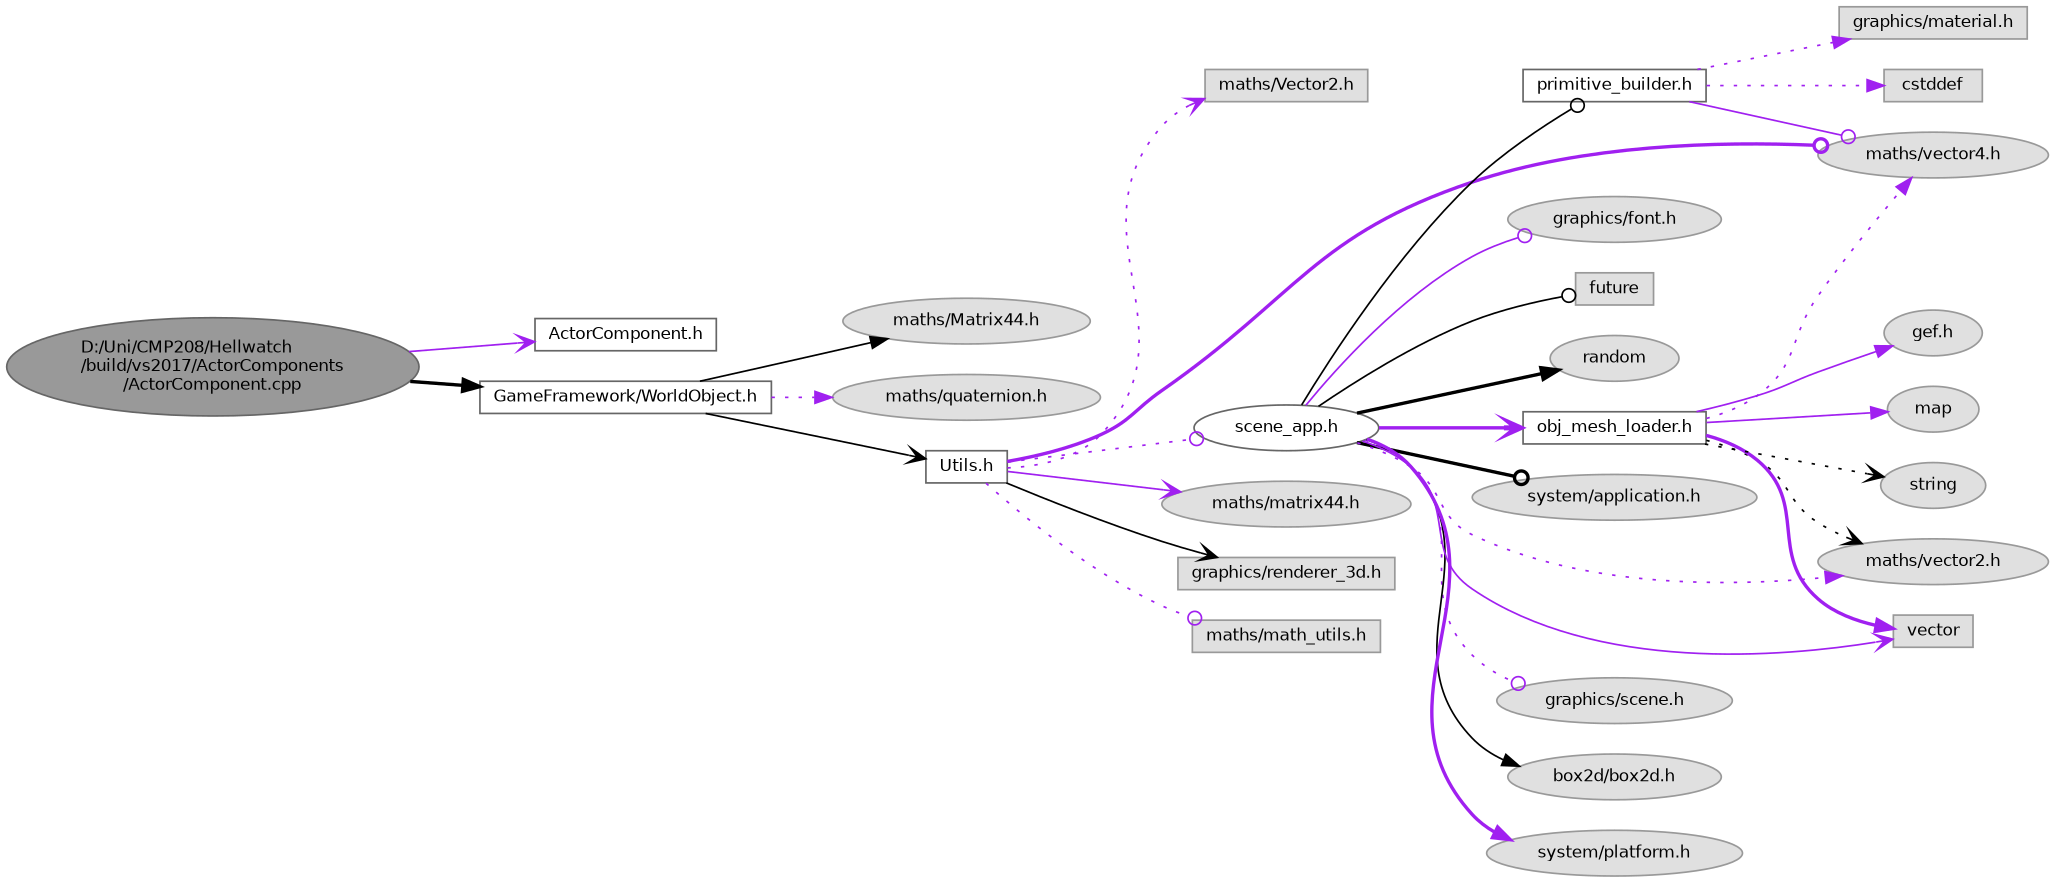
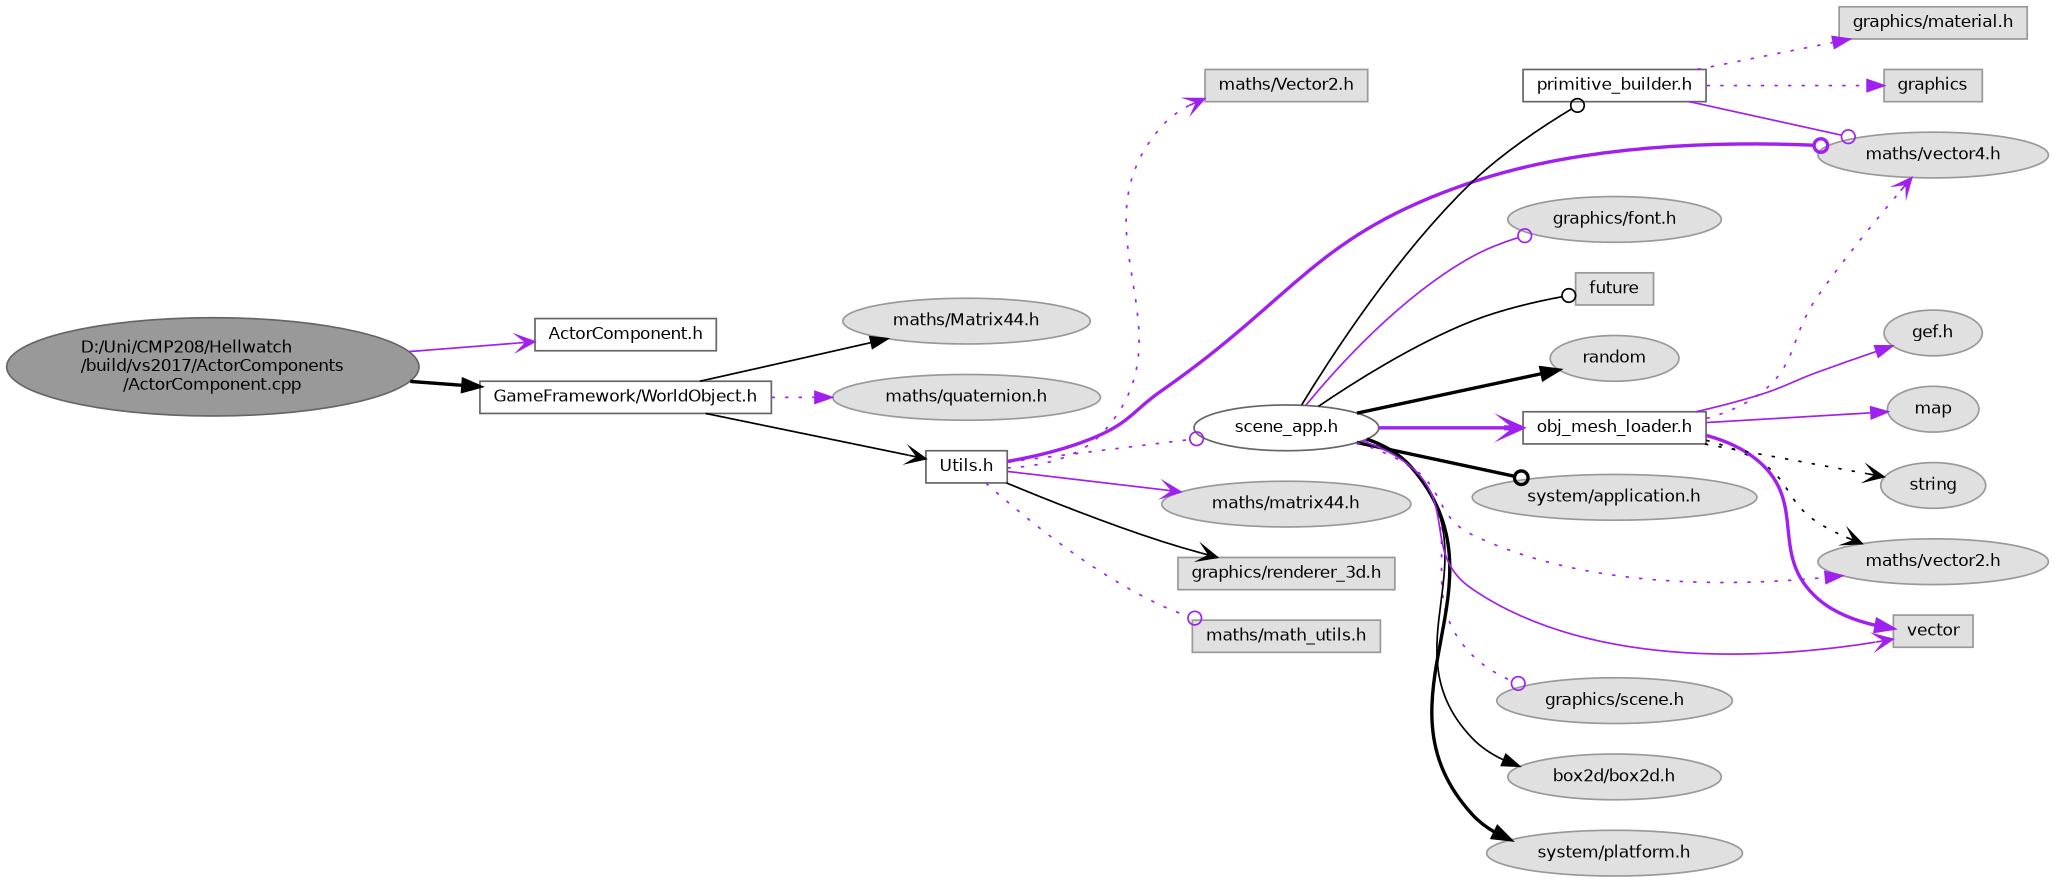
node "cstddef": label "cstddef" -> "graphics"
edge "obj_mesh_loader.h" -> "maths/vector4.h": arrowhead normal -> vee
edge "scene_app.h" -> "system/platform.h": color purple -> black
